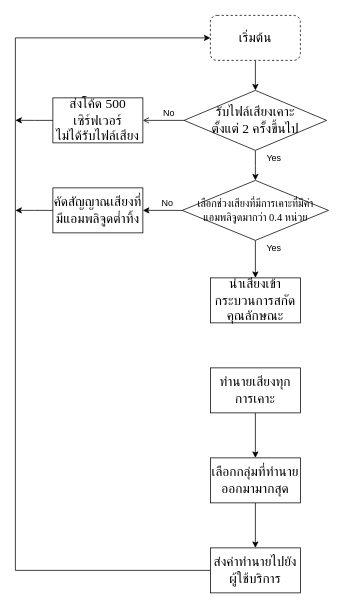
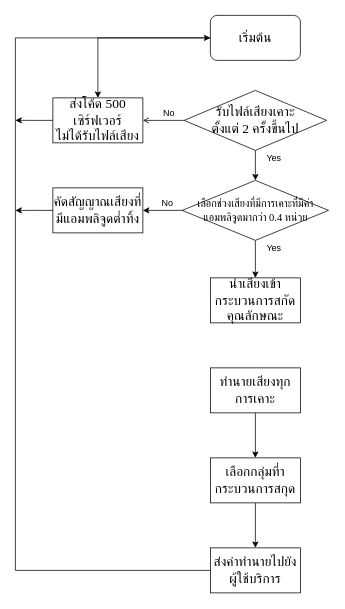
node "เริ่มต้น": style dashed -> solid
edge "เริ่มต้น" -> "รับไฟล์เสียงเคาะ ตั้งแต่ 2 ครั้งขึ้นไป": now "เริ่มต้น" -> "ส่งโค้ด 500 เซิร์ฟเวอร์ ไม่ได้รับไฟล์เสียง"
node "เลือกกลุ่มที่ทำนายออกมามากสุด": label "เลือกกลุ่มที่ทำนายออกมามากสุด" -> "เลือกกลุ่มที่ากระบวนการสกุด"
